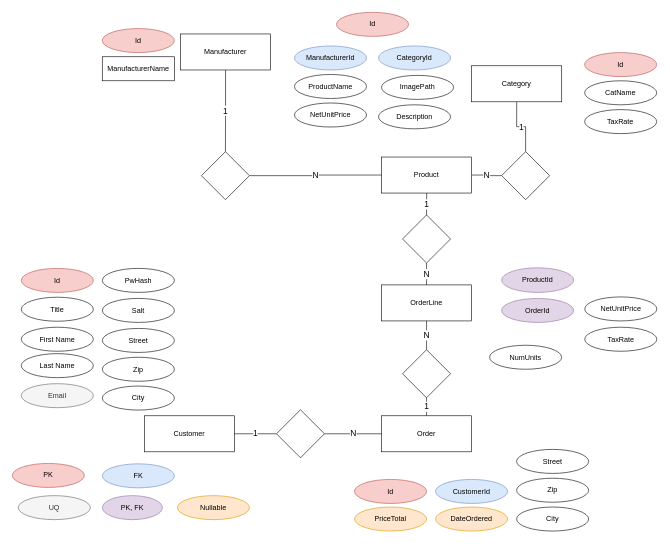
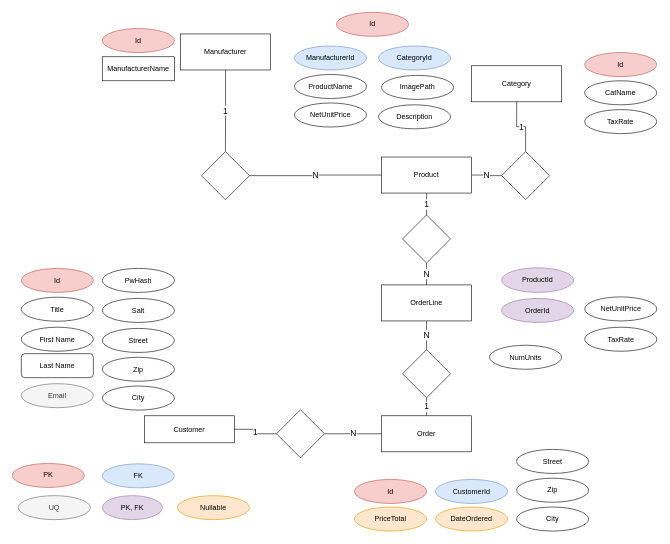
node "Last Name": shape ellipse -> rounded rectangle
node "Customer": size 90x36 -> 90x27
